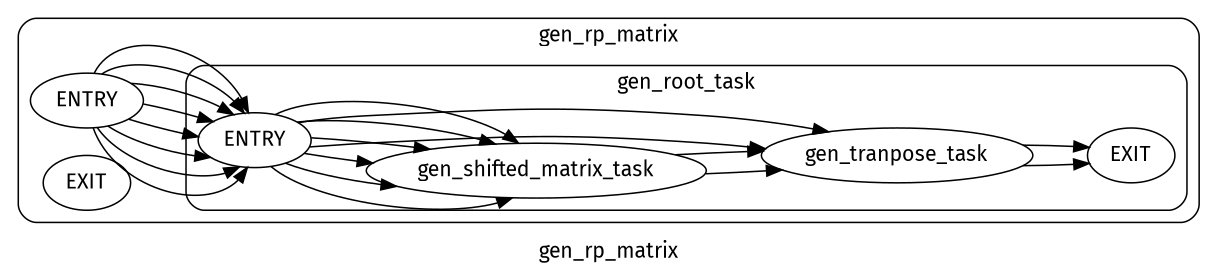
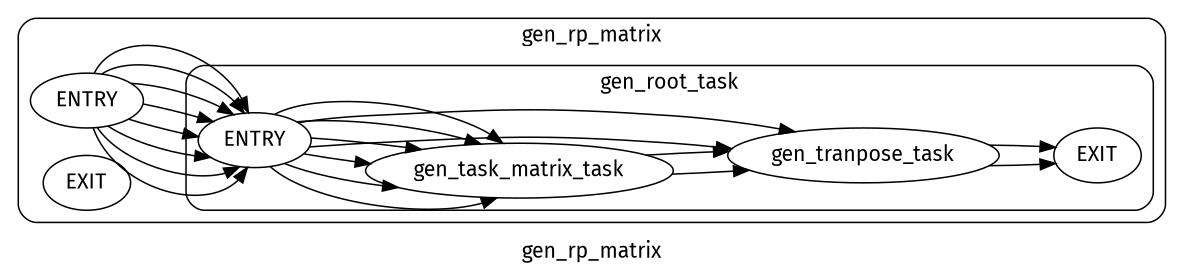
node "gen_shifted_matrix_task": label "gen_shifted_matrix_task" -> "gen_task_matrix_task"
